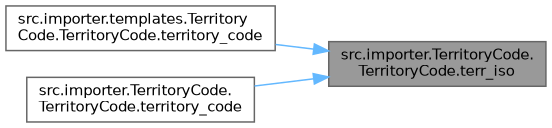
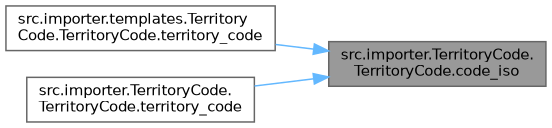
node "src.importer.TerritoryCode. TerritoryCode.terr_iso": label "src.importer.TerritoryCode. TerritoryCode.terr_iso" -> "src.importer.TerritoryCode. TerritoryCode.code_iso"
